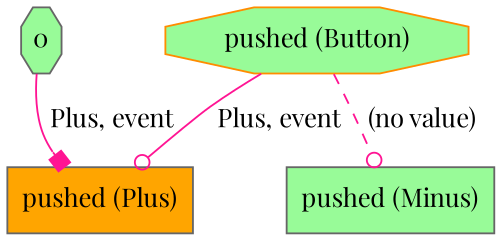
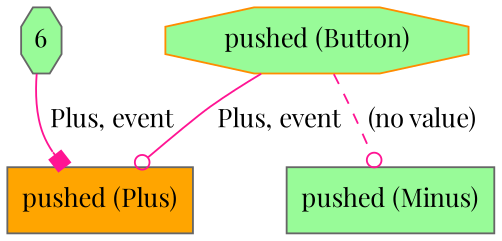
node "0": label "0" -> "6"
